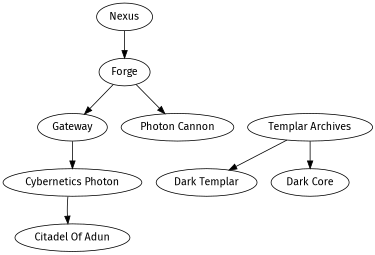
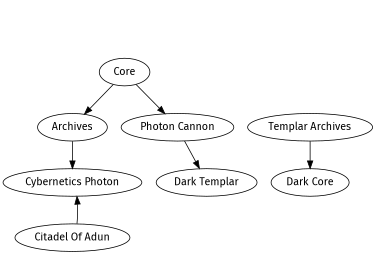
node "Nexus": removed
node "Forge": label "Forge" -> "Core"
node "Gateway": label "Gateway" -> "Archives"
edge "Templar Archives" -> "Dark Templar": now "Photon Cannon" -> "Dark Templar"
edge "Cybernetics Photon" -> "Citadel Of Adun": reversed
